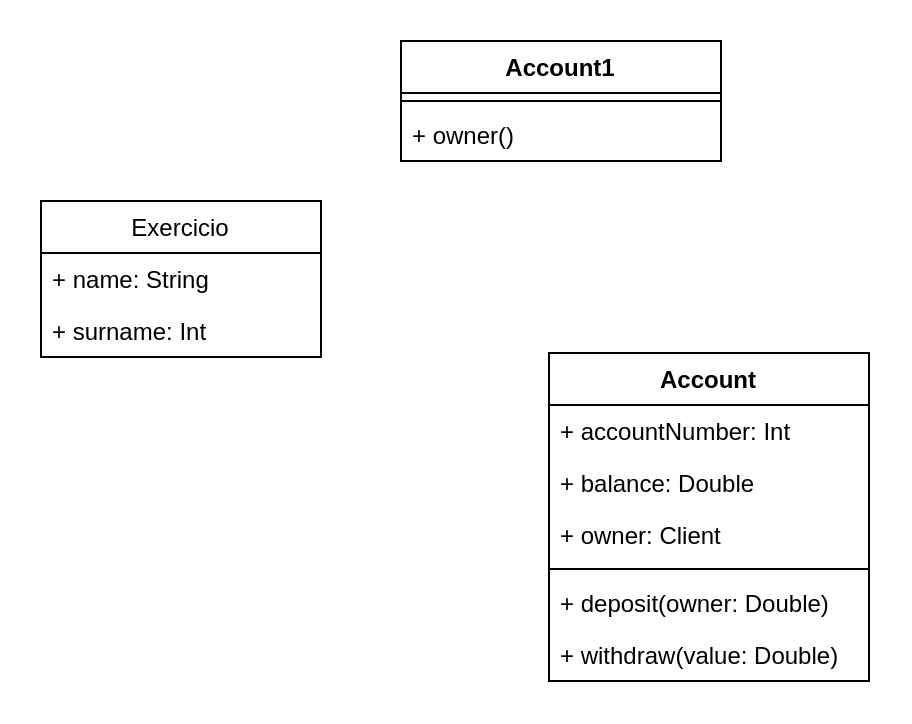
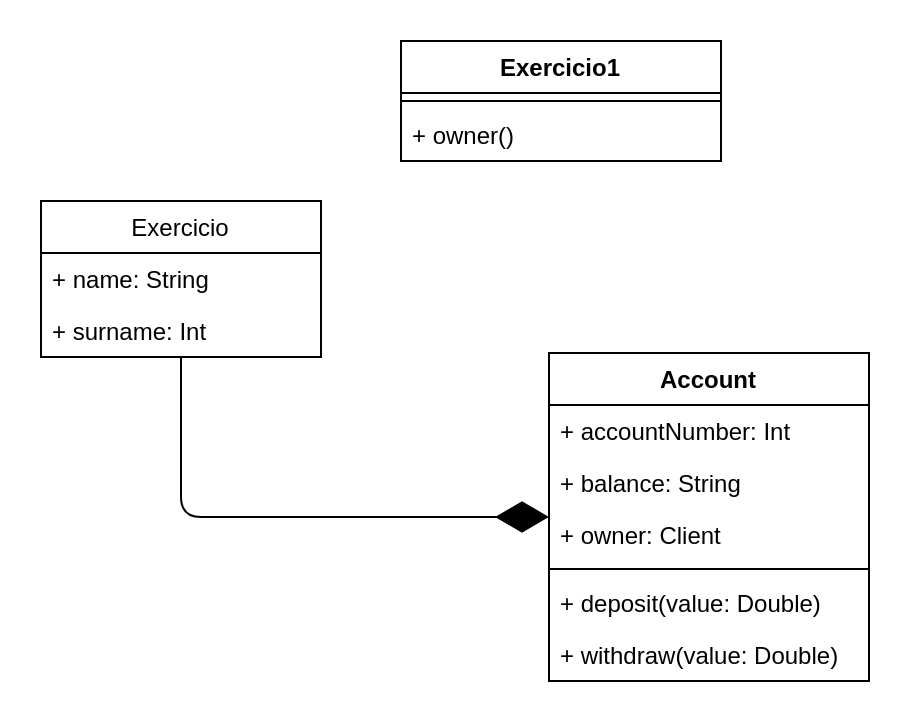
node "Account1": label "Account1" -> "Exercicio1"
node "+ balance: Double": label "+ balance: Double" -> "+ balance: String"
edge "Exercicio" -> "Account": added
node "+ deposit(owner: Double)": label "+ deposit(owner: Double)" -> "+ deposit(value: Double)"
